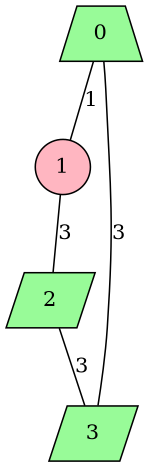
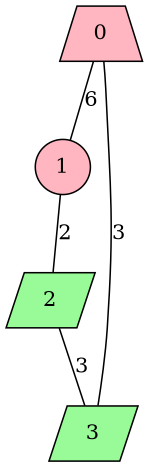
node "0": fillcolor palegreen -> lightpink
edge "0" -- "1": label "1" -> "6"
edge "1" -- "2": label "3" -> "2"
